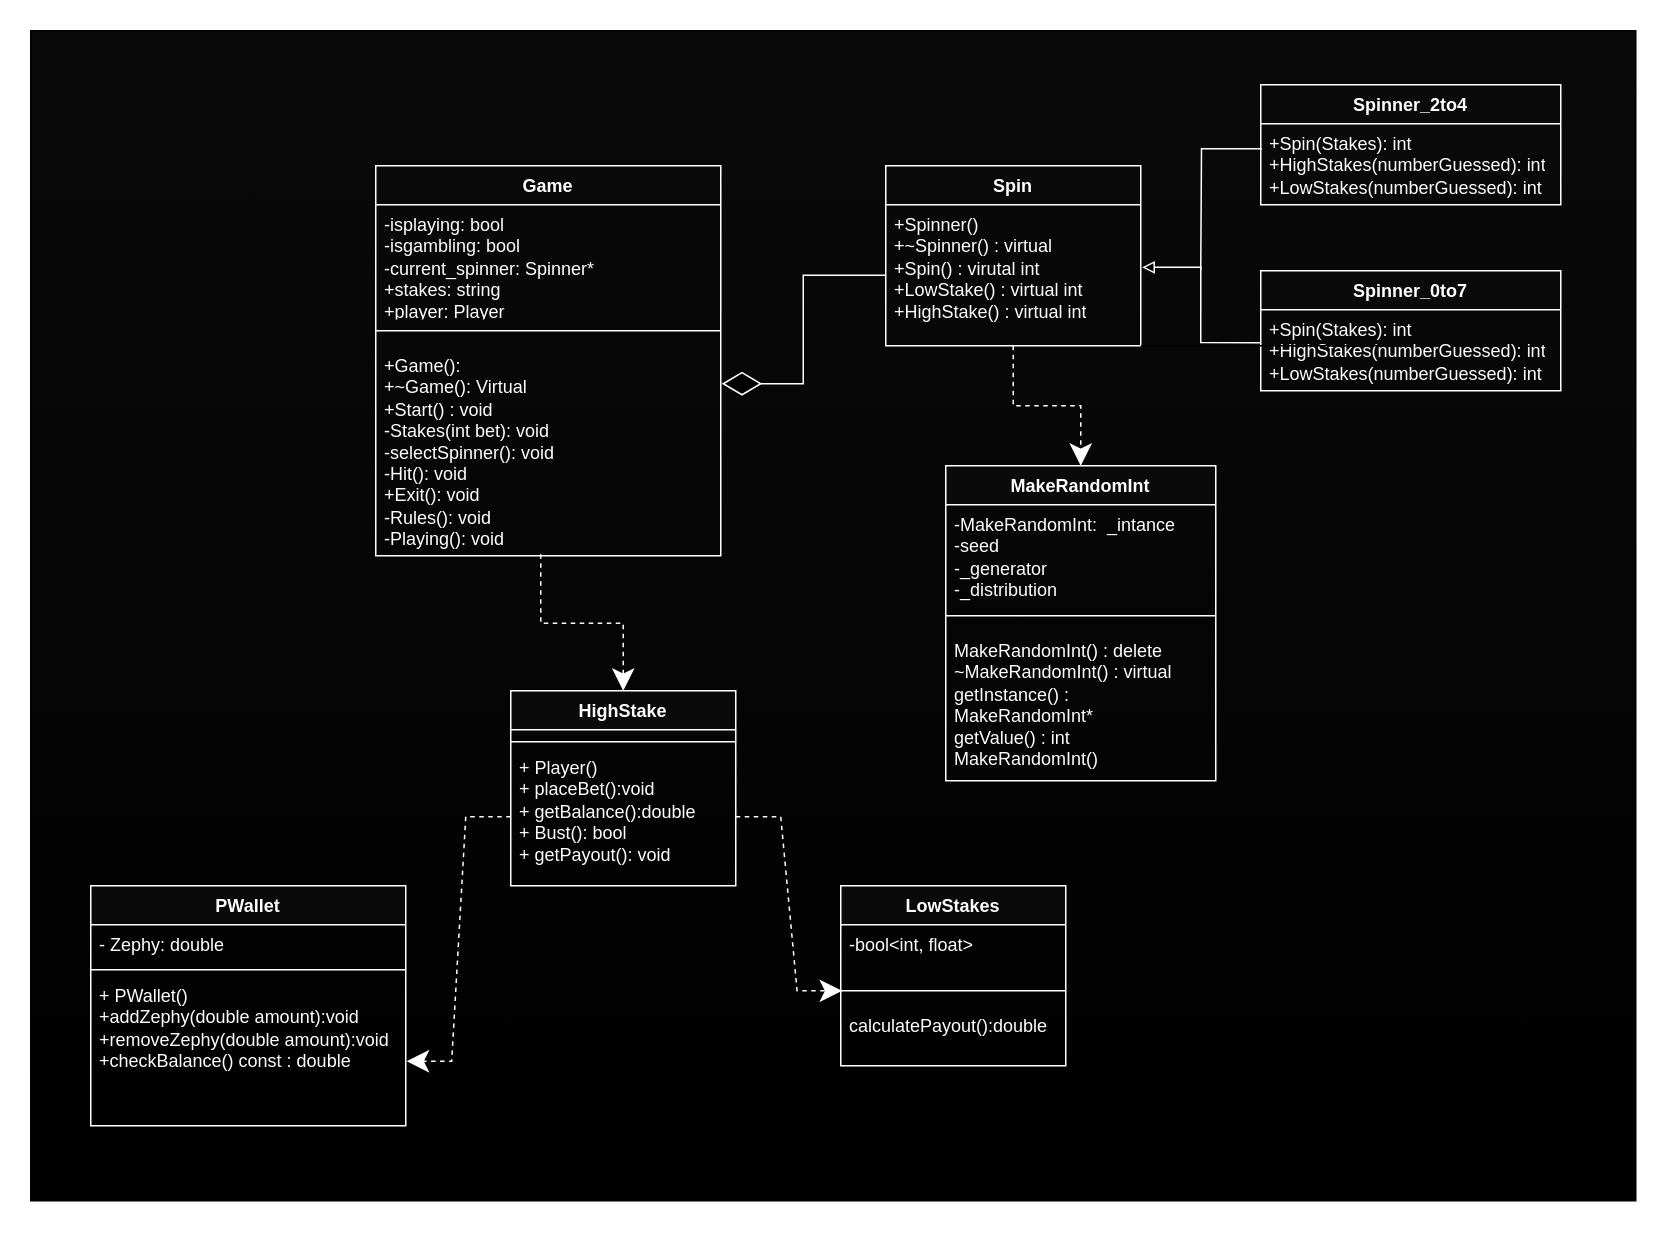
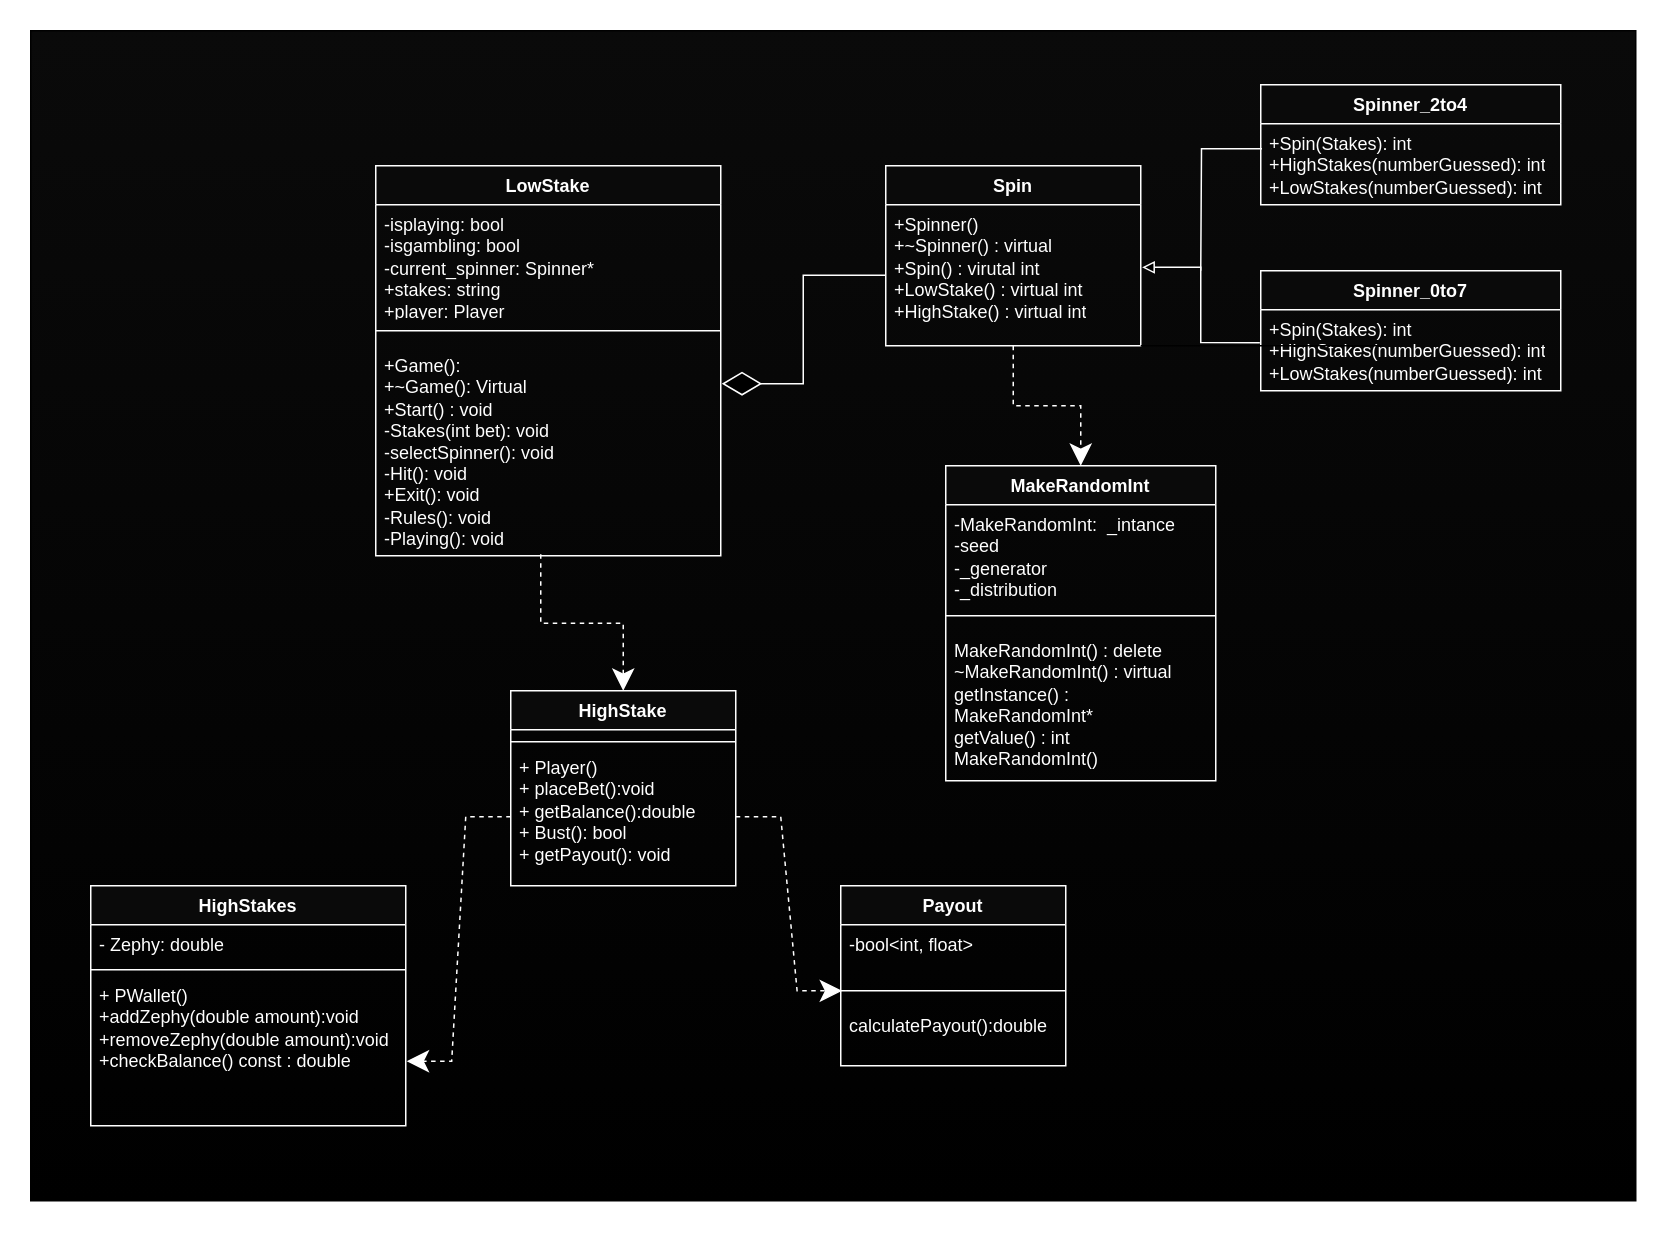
node "Game": label "Game" -> "LowStake"
node "PWallet": label "PWallet" -> "HighStakes"
node "LowStakes": label "LowStakes" -> "Payout"
